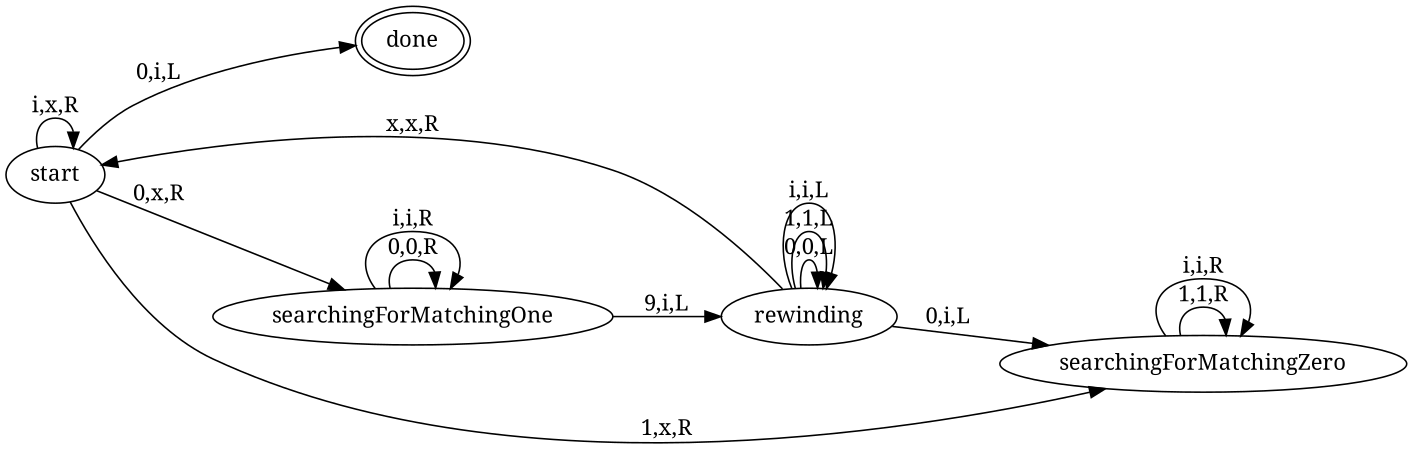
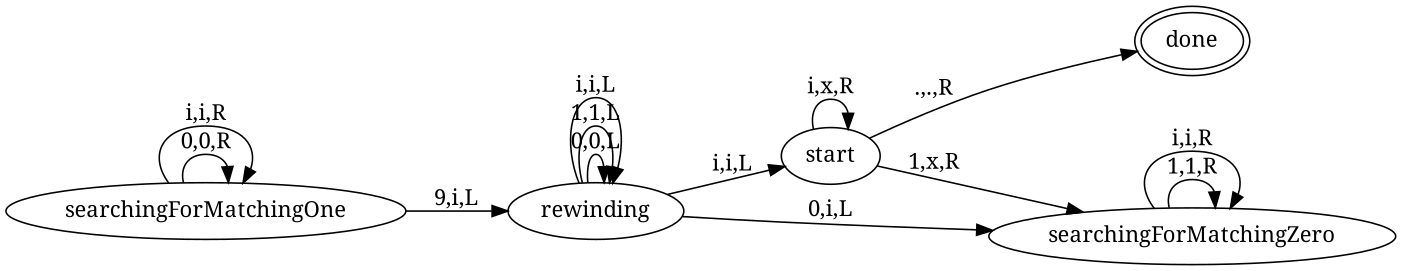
edge "start" -> "done": label "0,i,L" -> ".,.,R"
edge "rewinding" -> "start": label "x,x,R" -> "i,i,L"
edge "start" -> "searchingForMatchingOne": removed, label "0,x,R"
